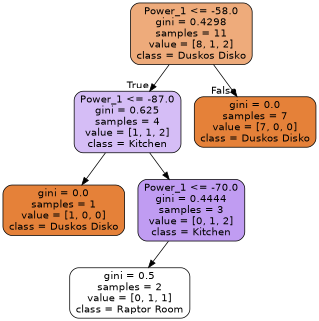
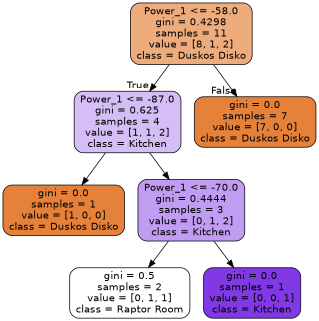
node "gini = 0.0 samples = 1 value = [0, 0, 1] class = Kitchen": added
